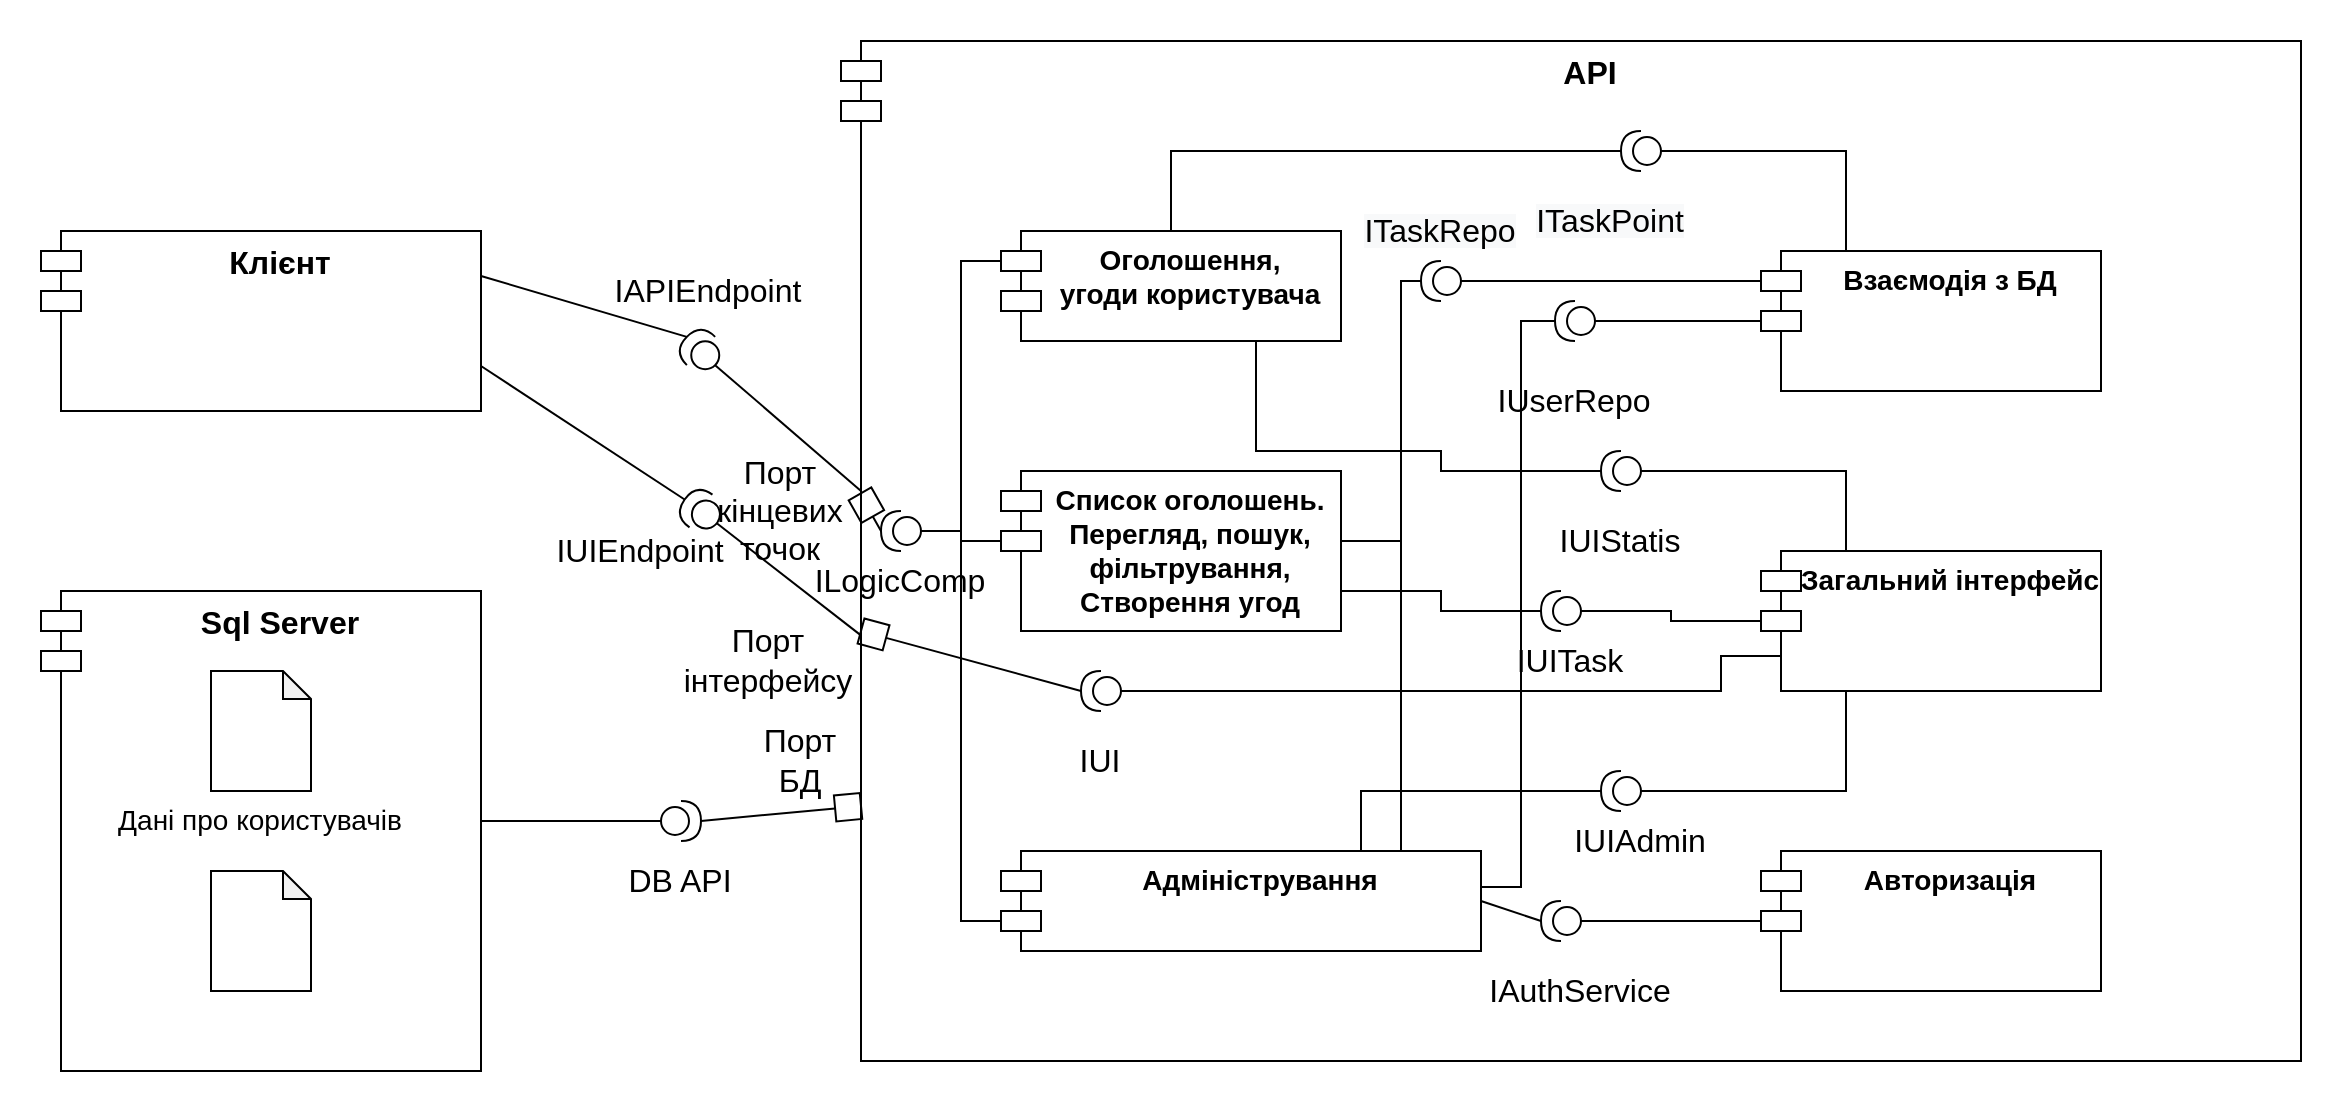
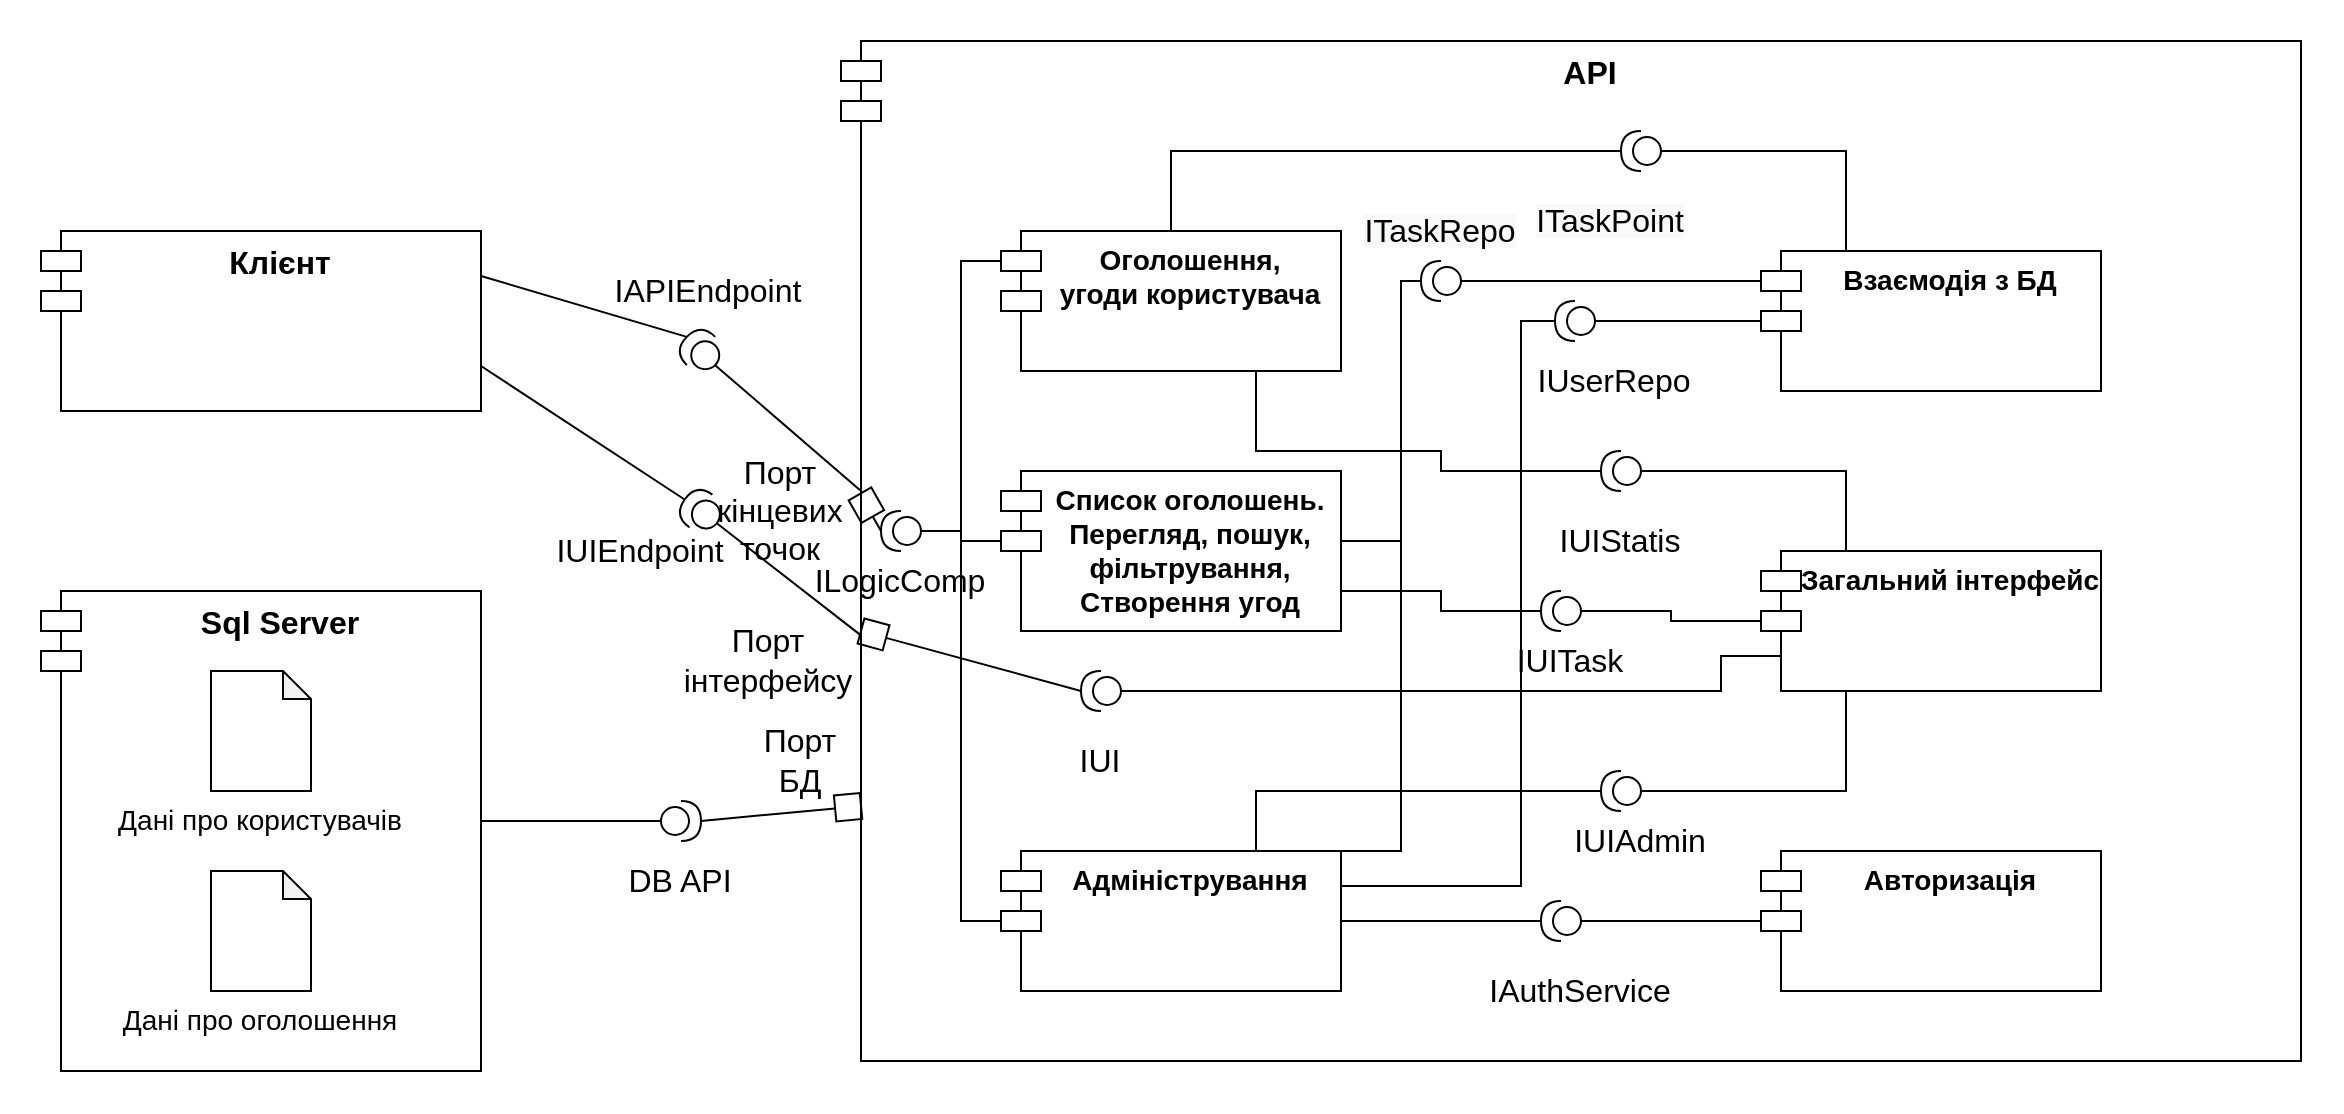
node "Оголошення, угоди користувача": size 340x110 -> 340x140
node "IUserRepo": moved (1575, 401) -> (1615, 381)
node "Адміністрування": size 480x100 -> 340x140
node "Дані про оголошення": added
